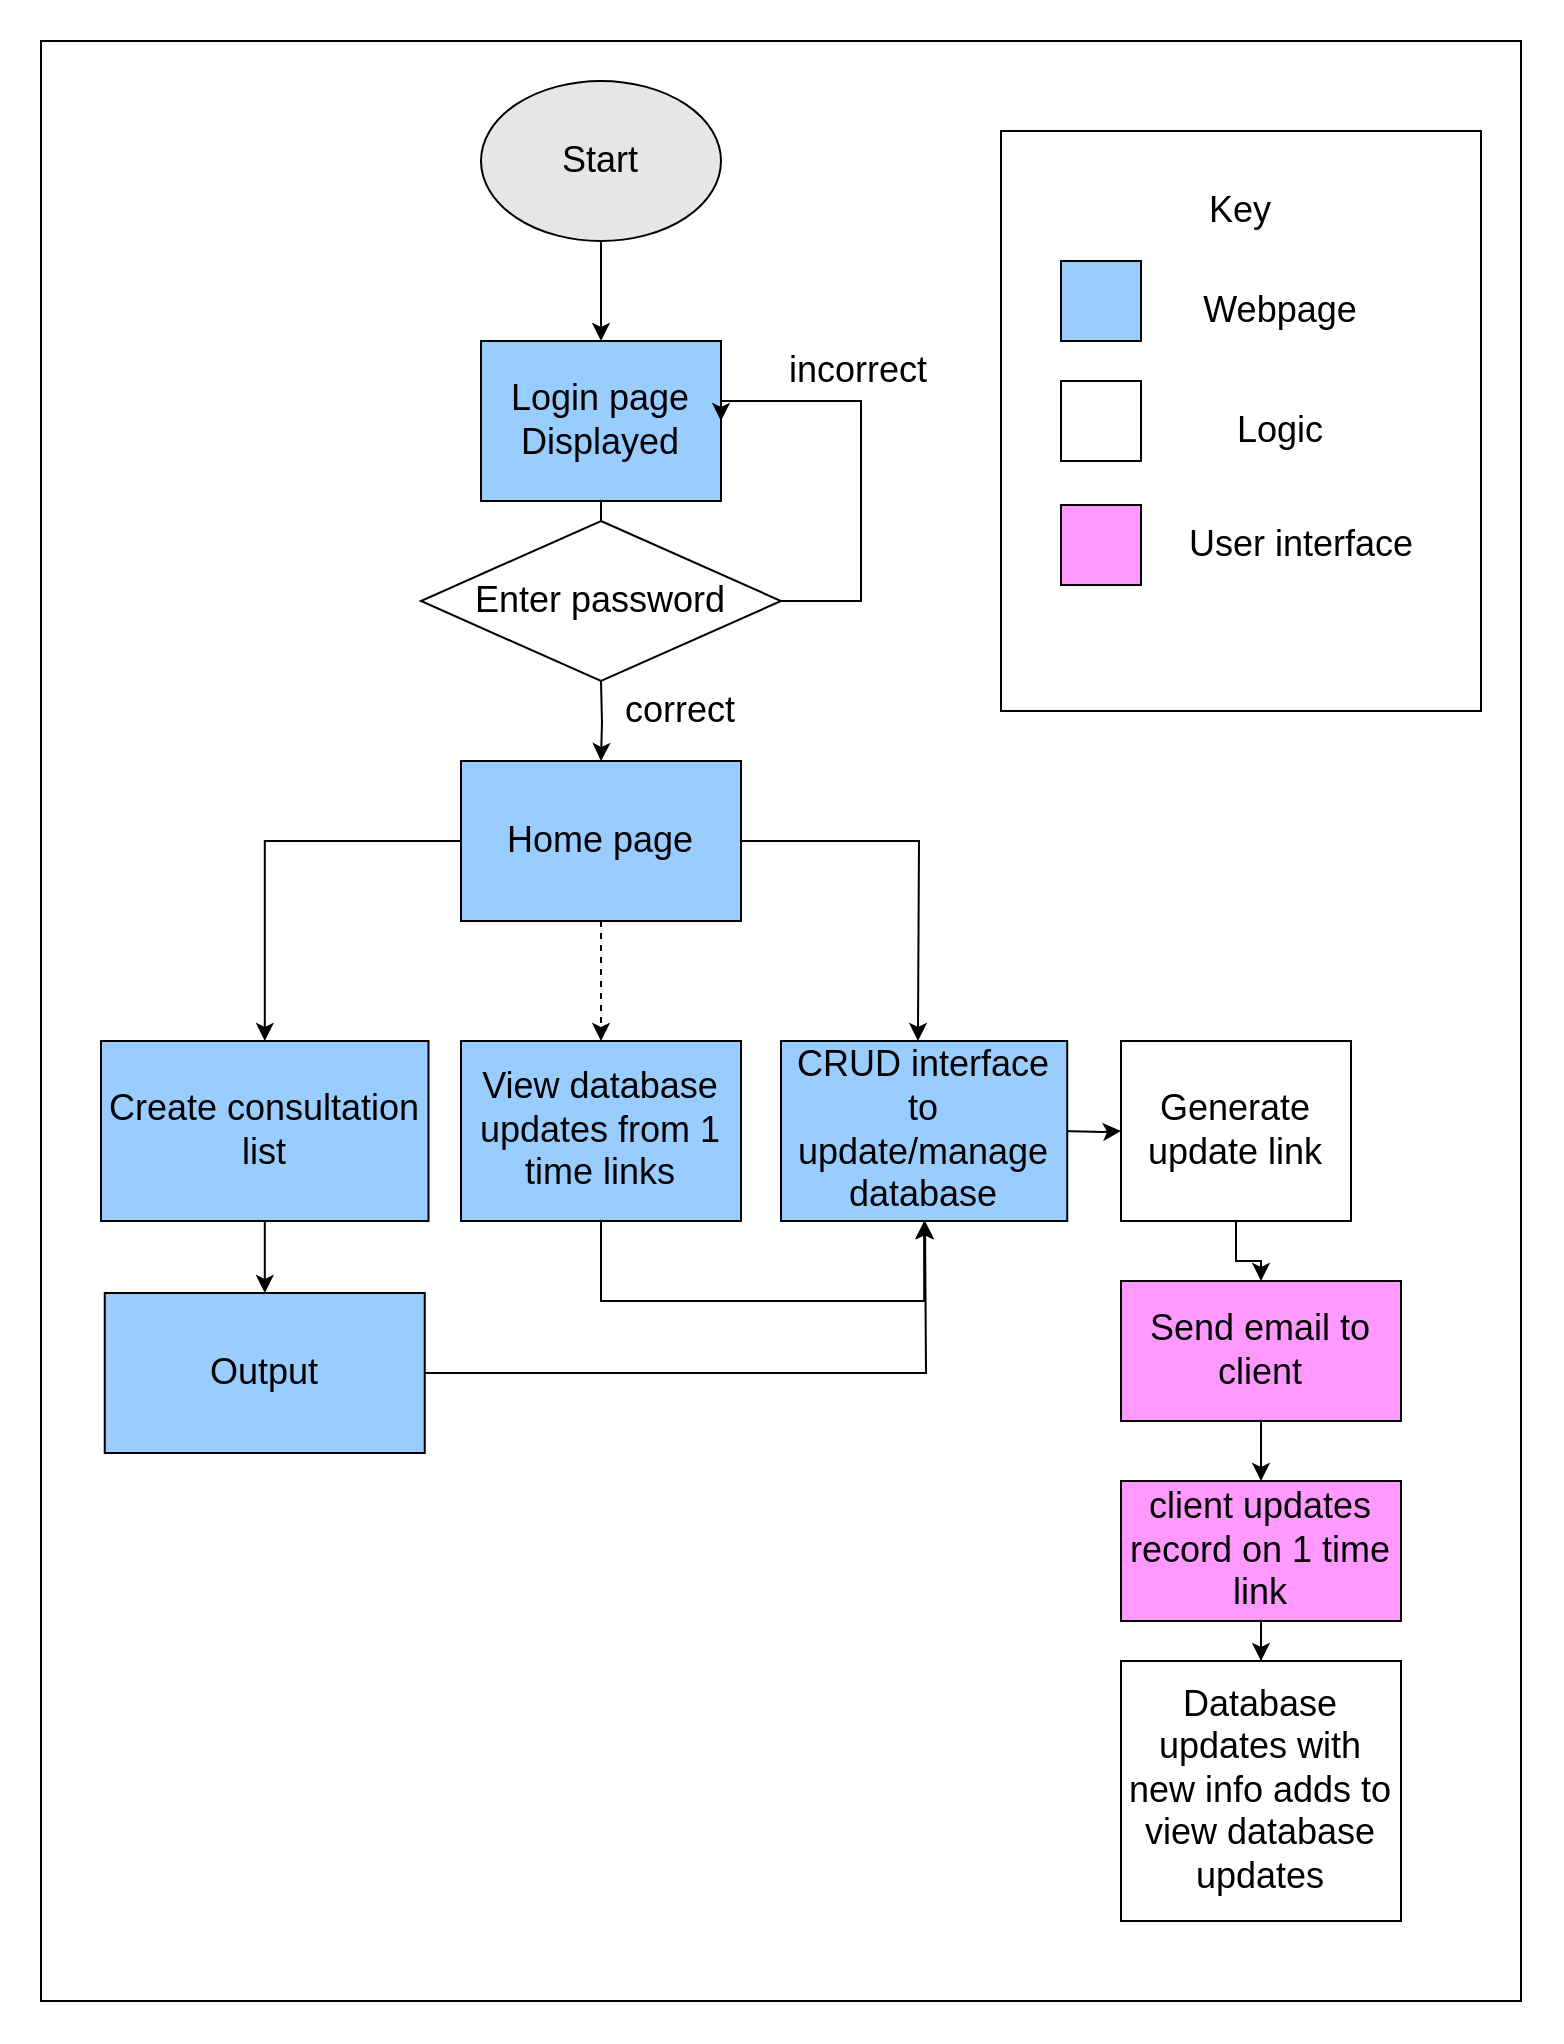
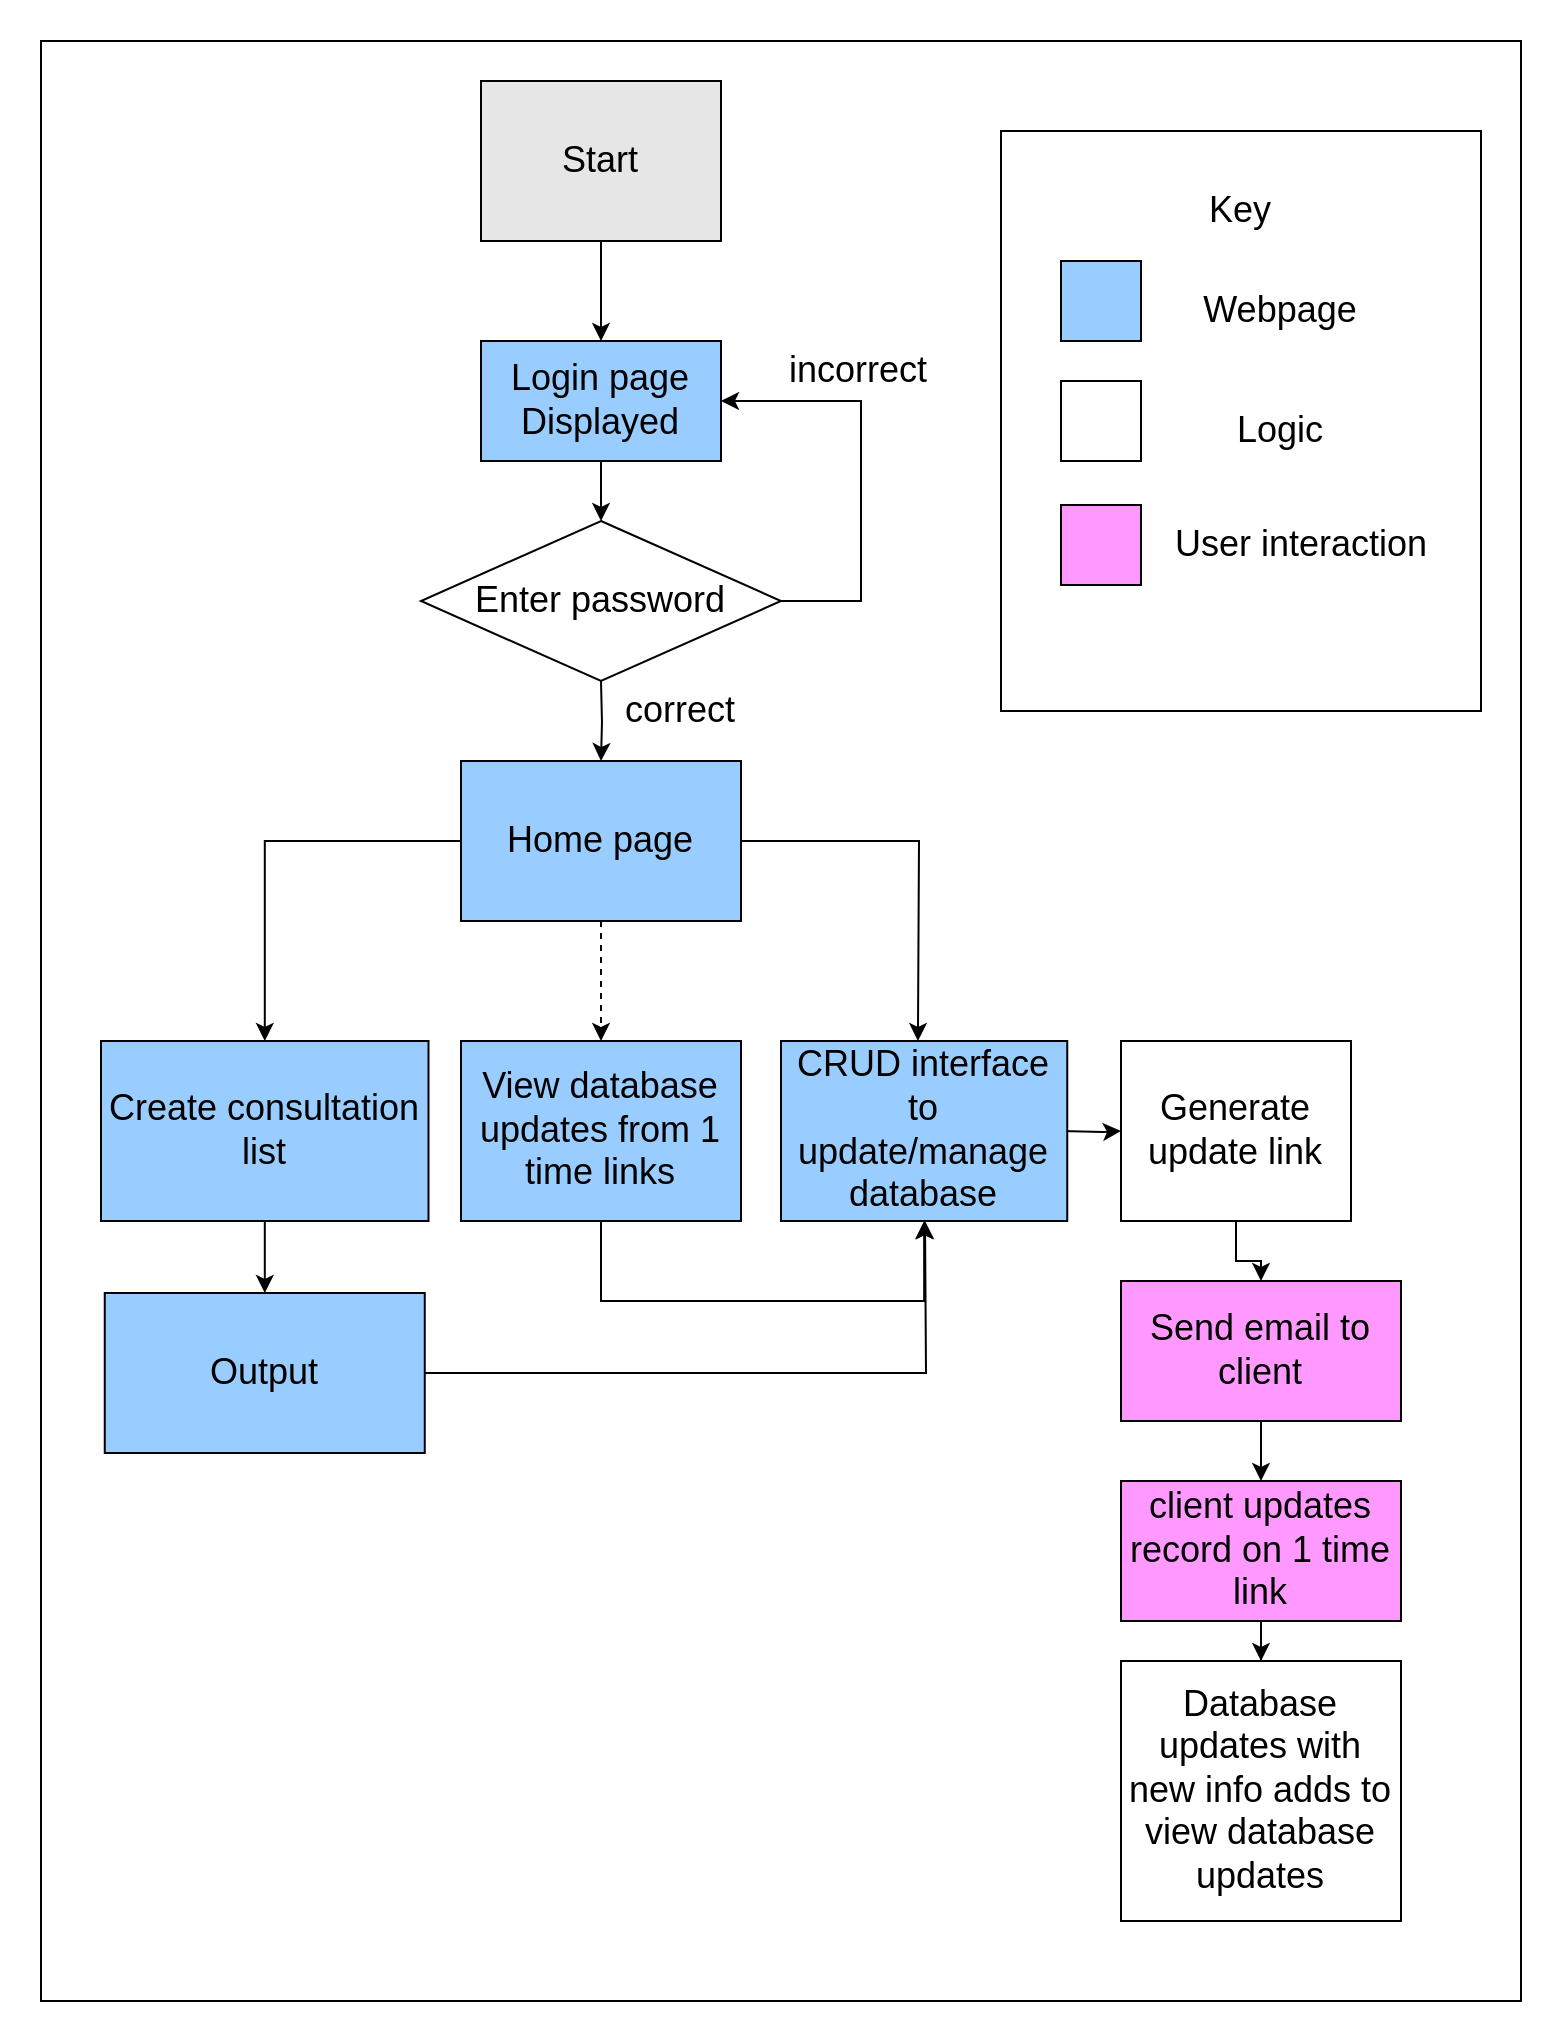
node "Start": shape ellipse -> rectangle
node "Login page Displayed": size 240x160 -> 240x120
node "User interface": label "User interface" -> "User interaction"
